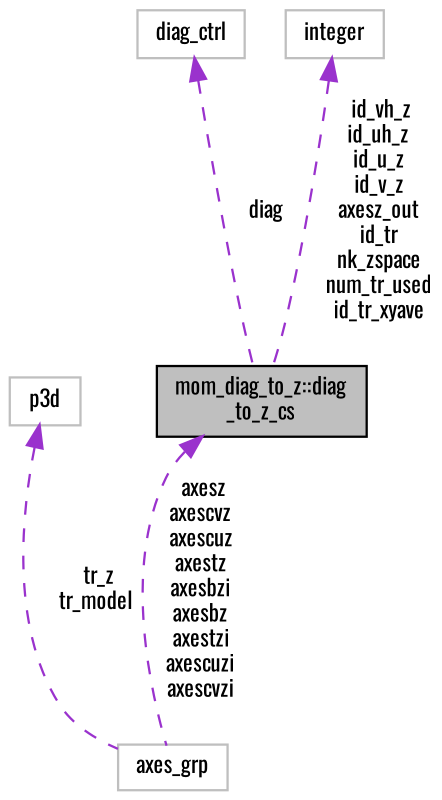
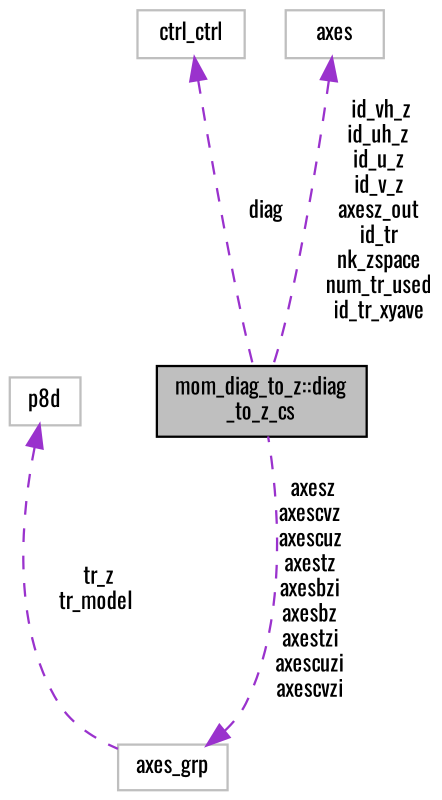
node "diag_ctrl": label "diag_ctrl" -> "ctrl_ctrl"
node "integer": label "integer" -> "axes"
node "p3d": label "p3d" -> "p8d"
edge "axes_grp" -> "mom_diag_to_z::diag _to_z_cs": reversed
